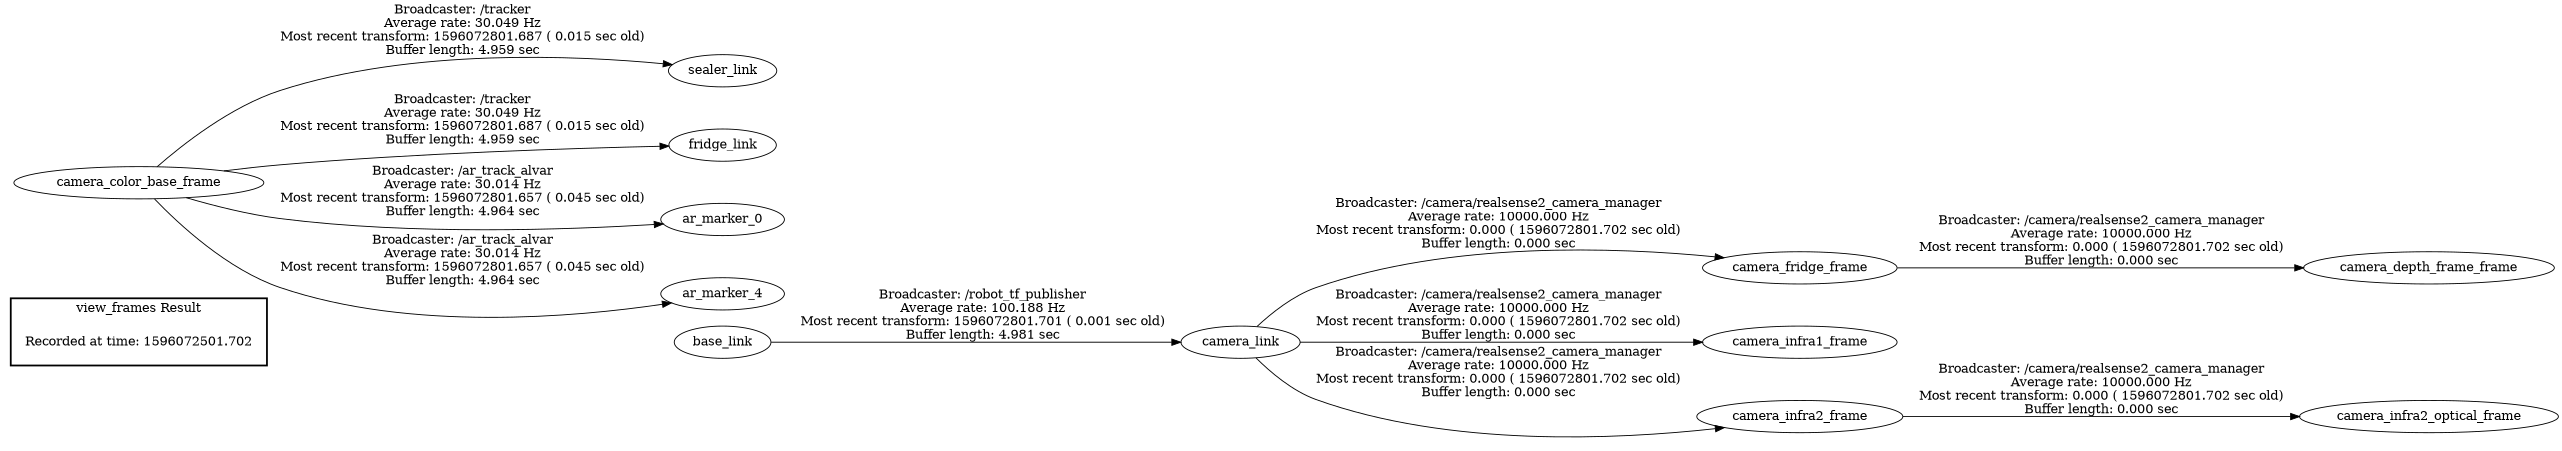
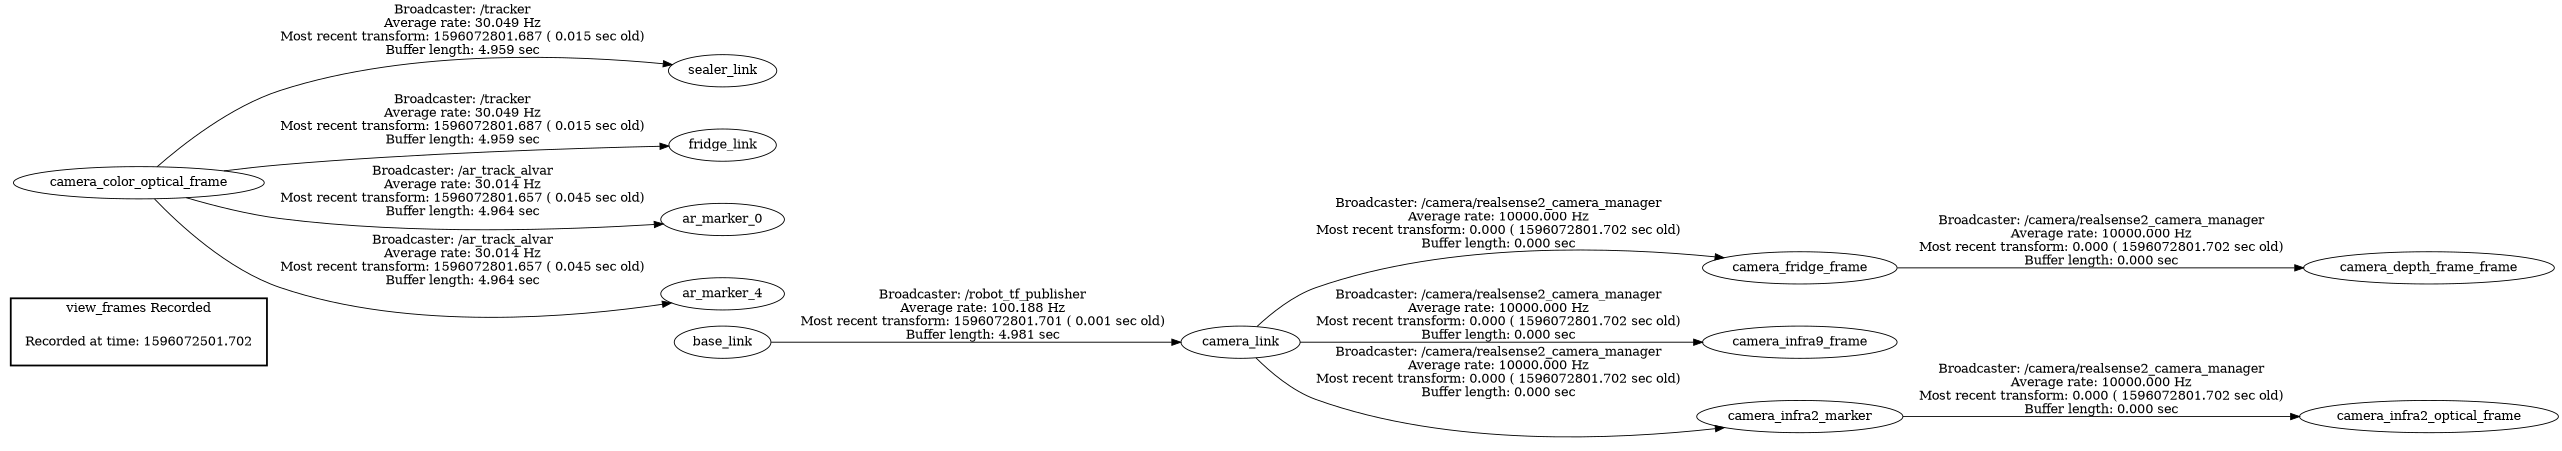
node "camera_color_base_frame": label "camera_color_base_frame" -> "camera_color_optical_frame"
cluster "view_frames Result": label "view_frames Result" -> "view_frames Recorded"
node "camera_infra1_frame": label "camera_infra1_frame" -> "camera_infra9_frame"
node "camera_infra2_frame": label "camera_infra2_frame" -> "camera_infra2_marker"
